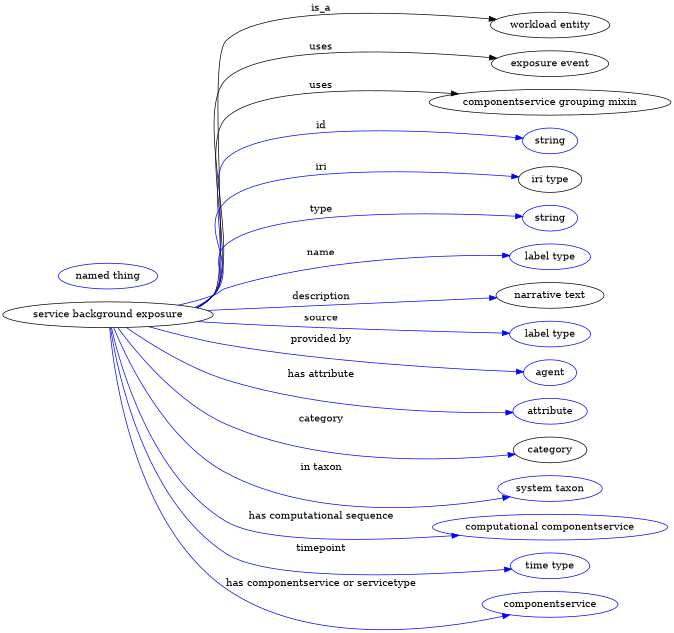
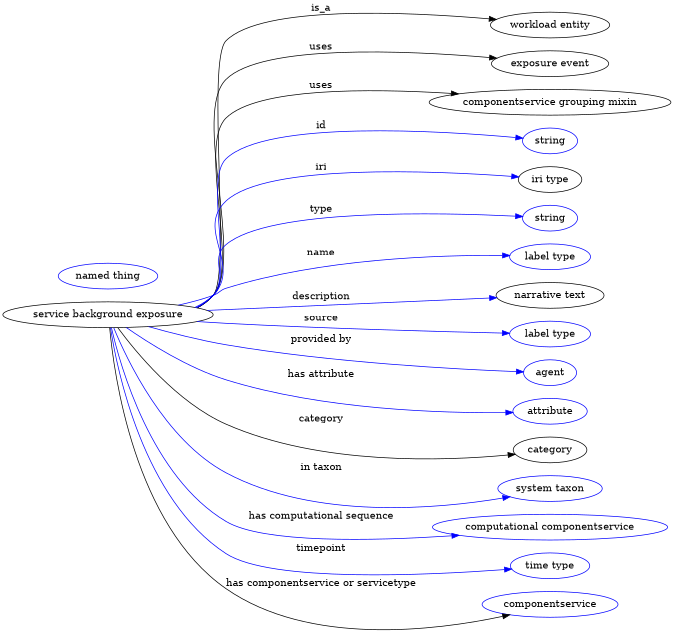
edge "service background exposure" -> "category": color blue -> black
edge "service background exposure" -> "componentservice": color blue -> black
